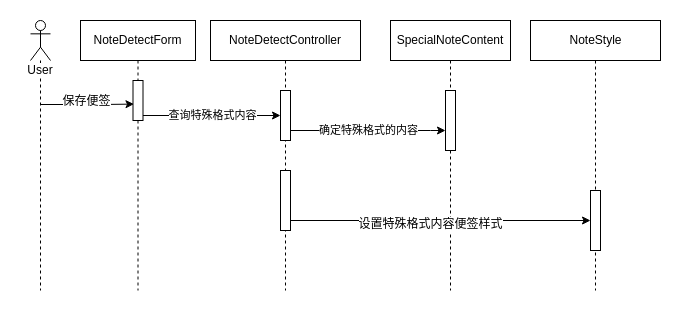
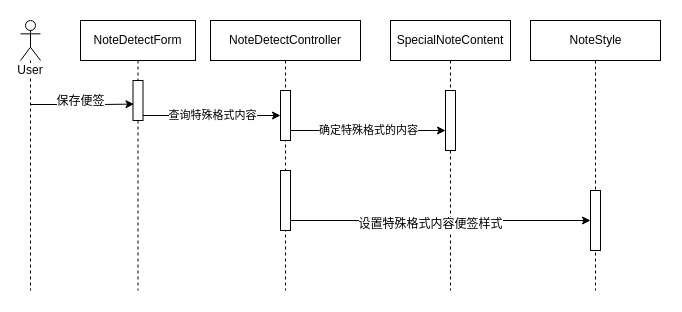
node "User": moved (41, 156) -> (31, 156)
